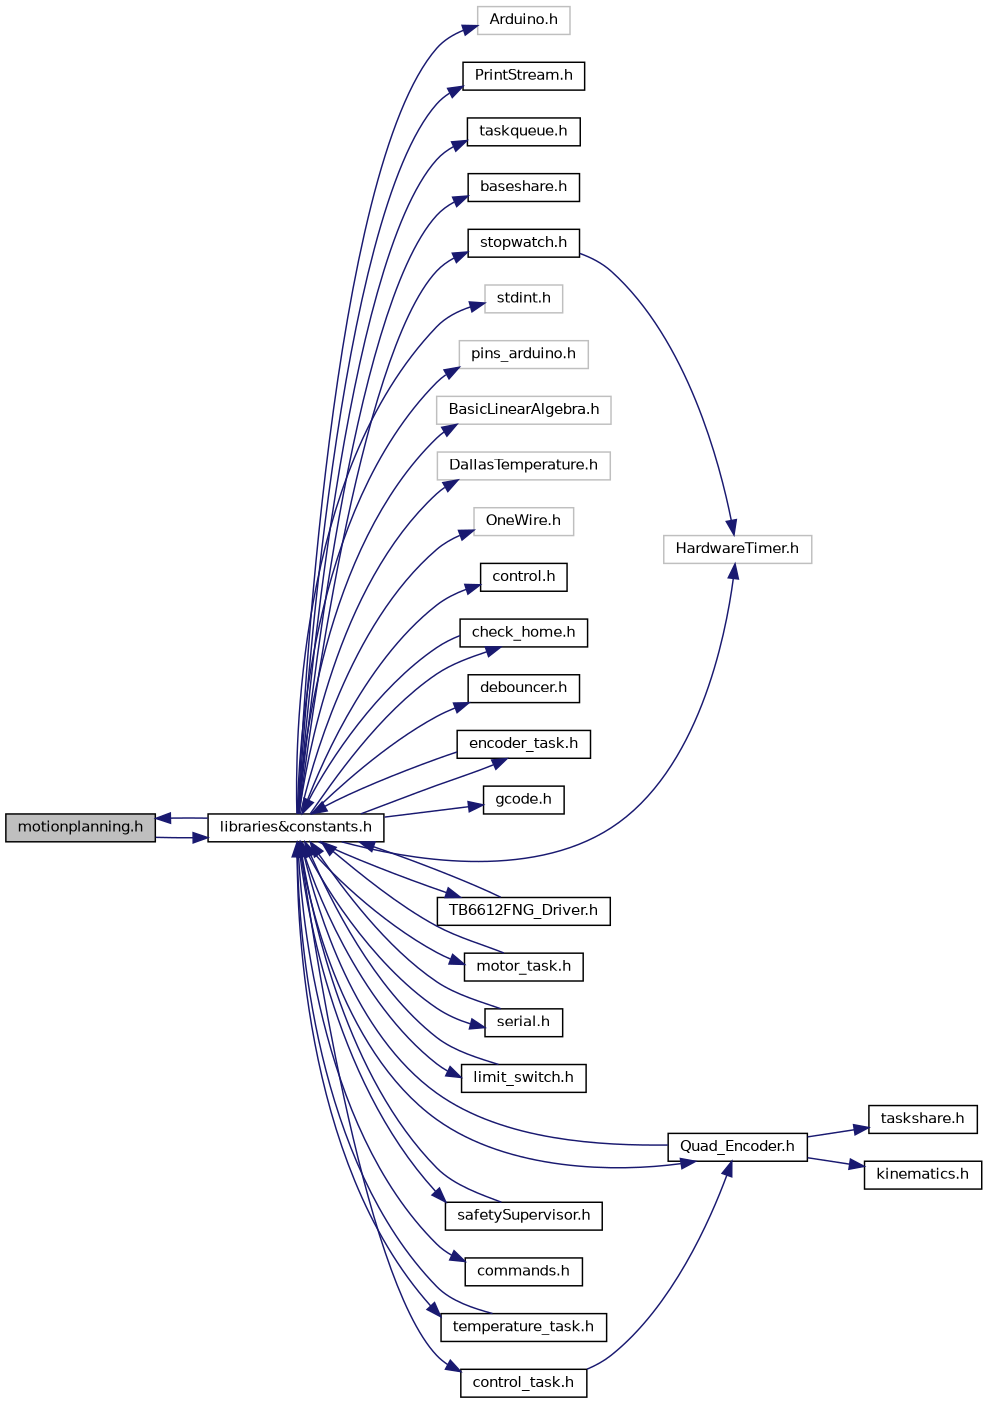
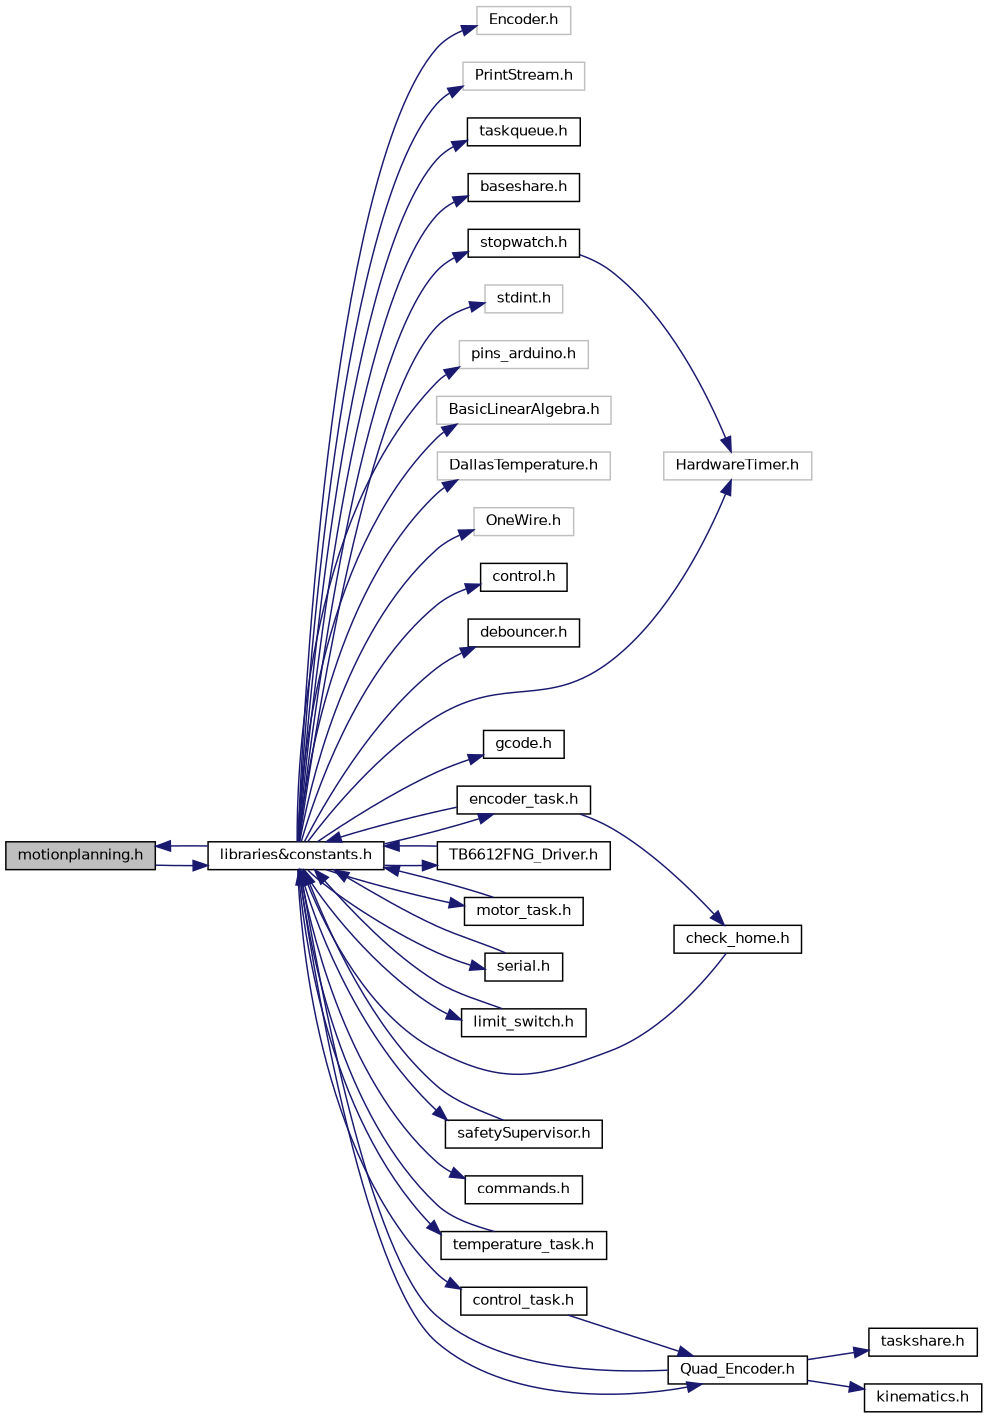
node "Arduino.h": label "Arduino.h" -> "Encoder.h"
node "PrintStream.h": color black -> grey75
edge "libraries&constants.h" -> "check_home.h": now "encoder_task.h" -> "check_home.h"
